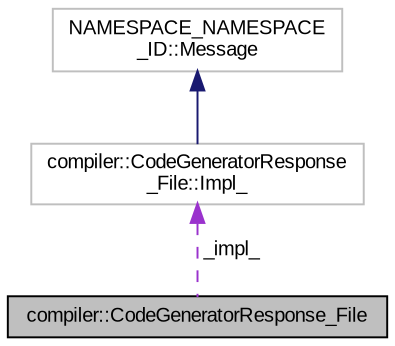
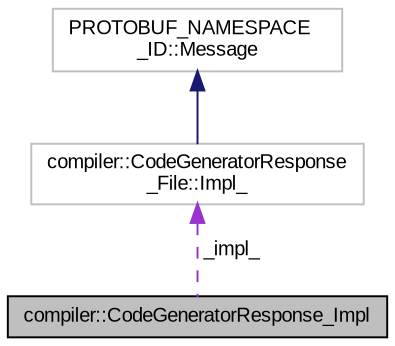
node "NAMESPACE_NAMESPACE _ID::Message": label "NAMESPACE_NAMESPACE _ID::Message" -> "PROTOBUF_NAMESPACE _ID::Message"
node "compiler::CodeGeneratorResponse_File": label "compiler::CodeGeneratorResponse_File" -> "compiler::CodeGeneratorResponse_Impl"
